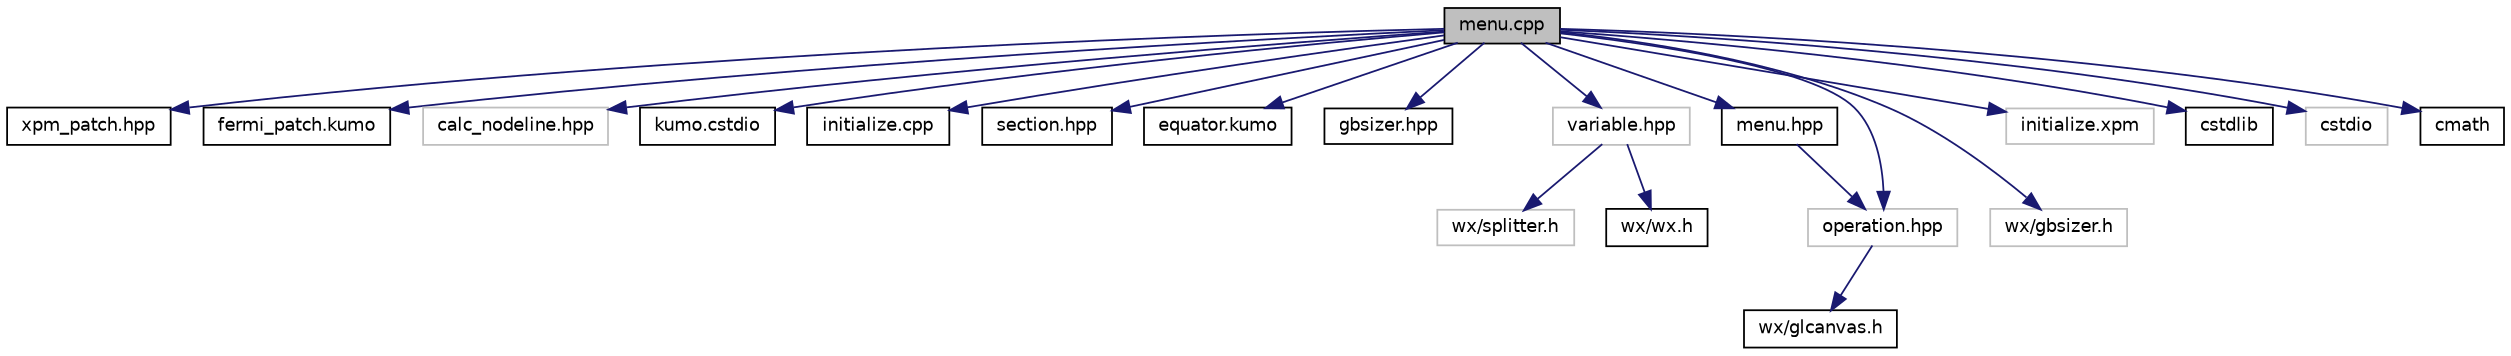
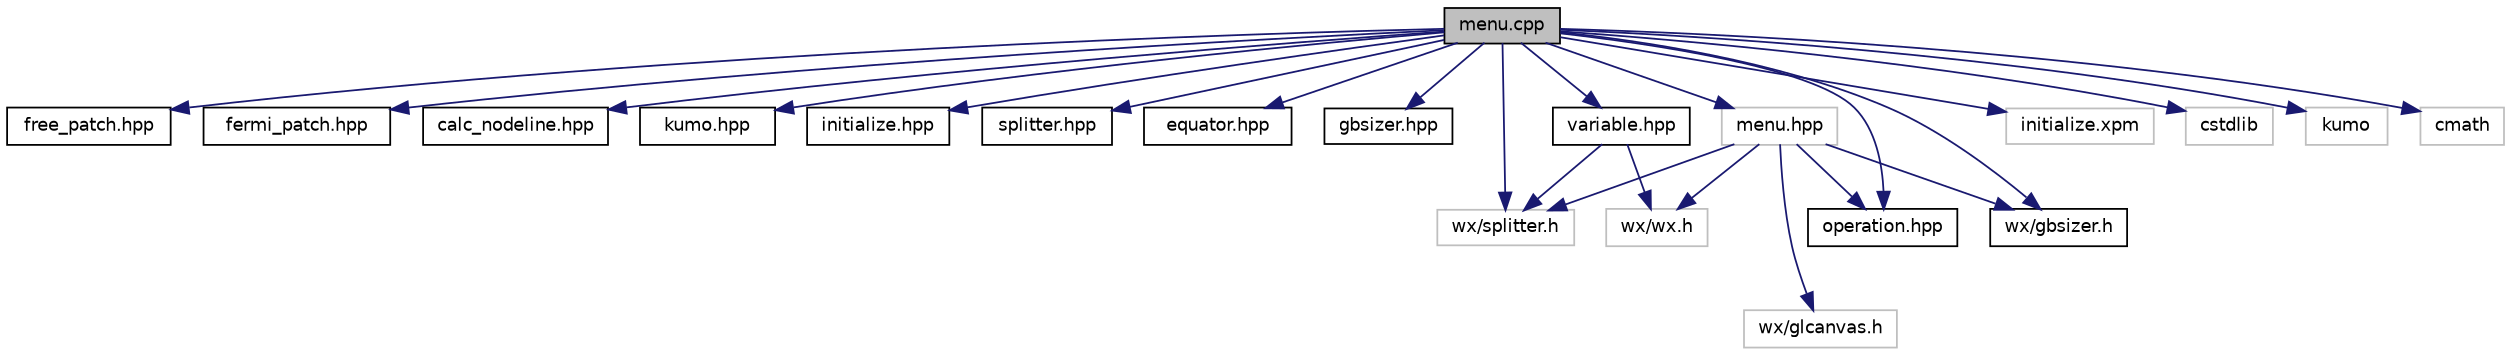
edge "menu.cpp" -> "wx/splitter.h": added
node "xpm_patch.hpp": label "xpm_patch.hpp" -> "free_patch.hpp"
node "fermi_patch.kumo": label "fermi_patch.kumo" -> "fermi_patch.hpp"
node "calc_nodeline.hpp": color grey75 -> black
node "kumo.cstdio": label "kumo.cstdio" -> "kumo.hpp"
node "initialize.cpp": label "initialize.cpp" -> "initialize.hpp"
node "section.hpp": label "section.hpp" -> "splitter.hpp"
node "equator.kumo": label "equator.kumo" -> "equator.hpp"
node "variable.hpp": color grey75 -> black
node "menu.hpp": color black -> grey75
node "cstdlib": color black -> grey75
node "cstdio": label "cstdio" -> "kumo"
node "cmath": color black -> grey75
edge "menu.hpp" -> "wx/wx.h": added
edge "menu.hpp" -> "wx/splitter.h": added
edge "menu.hpp" -> "wx/gbsizer.h": added
node "wx/wx.h": color black -> grey75
node "operation.hpp": color grey75 -> black
node "wx/gbsizer.h": color grey75 -> black
edge "operation.hpp" -> "wx/glcanvas.h": now "menu.hpp" -> "wx/glcanvas.h"
node "wx/glcanvas.h": color black -> grey75
